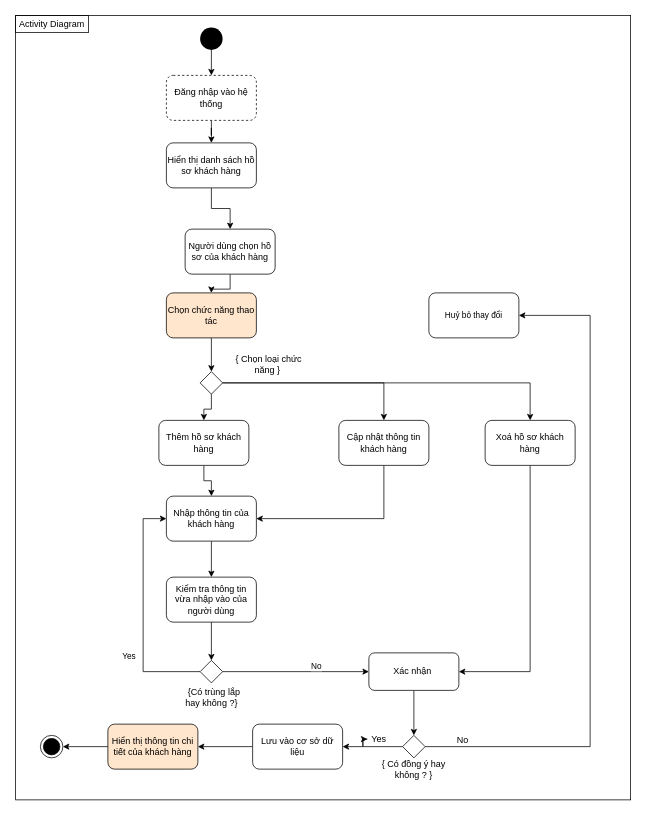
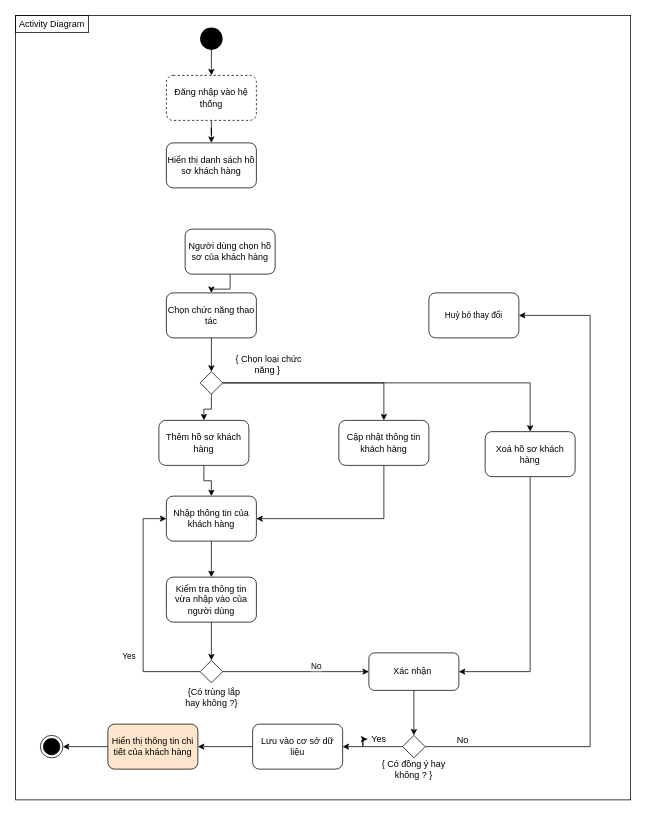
edge "Hiển thị danh sách hồ sơ khách hàng" -> "Người dùng chọn hồ sơ của khách hàng": removed
node "Chọn chức năng thao tác": fillcolor #ffe6cc -> #ffffff
node "Xoá hồ sơ khách hàng": moved (530, 443) -> (530, 454)
